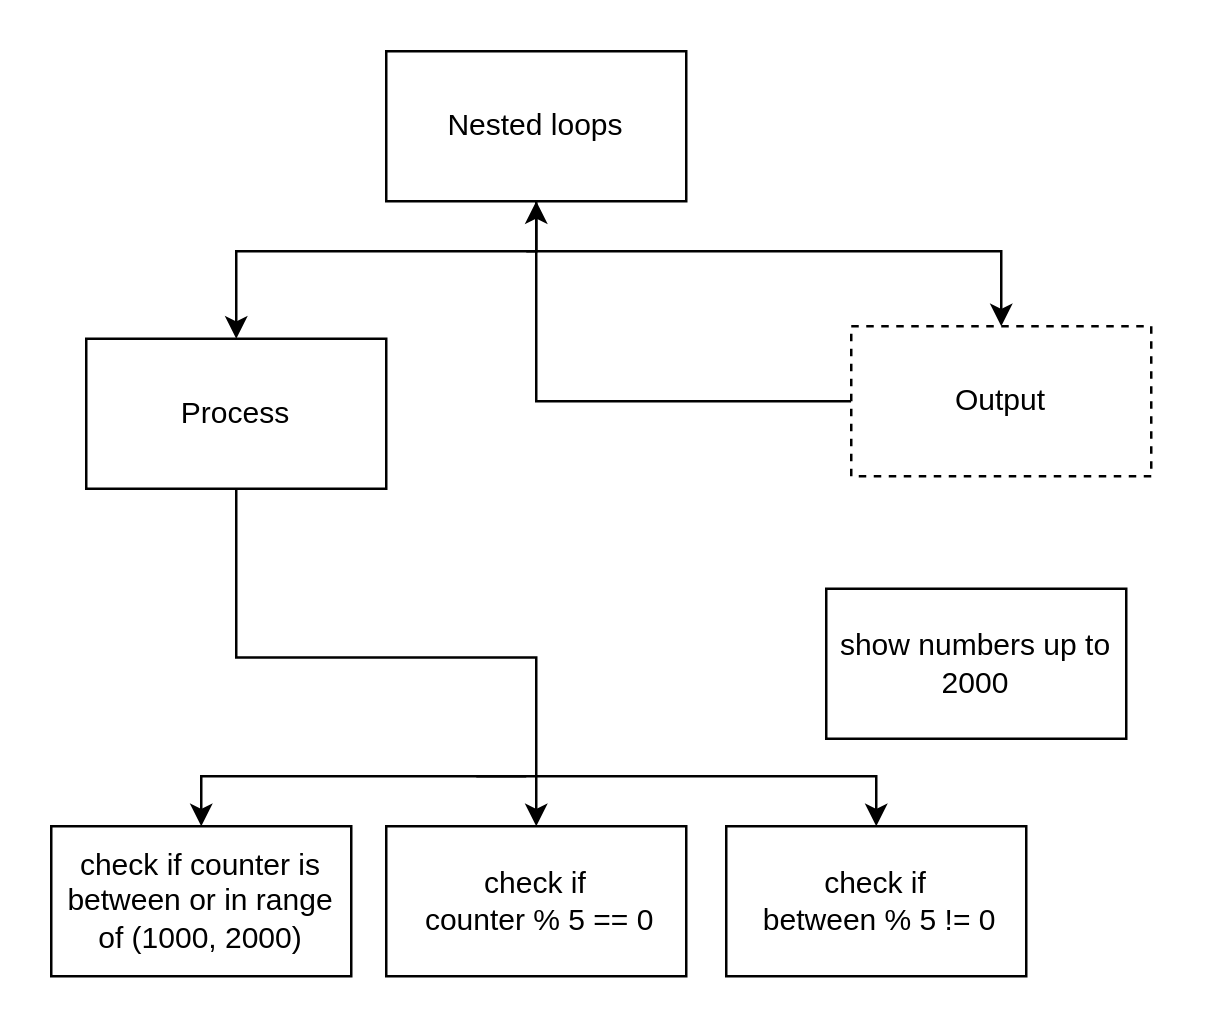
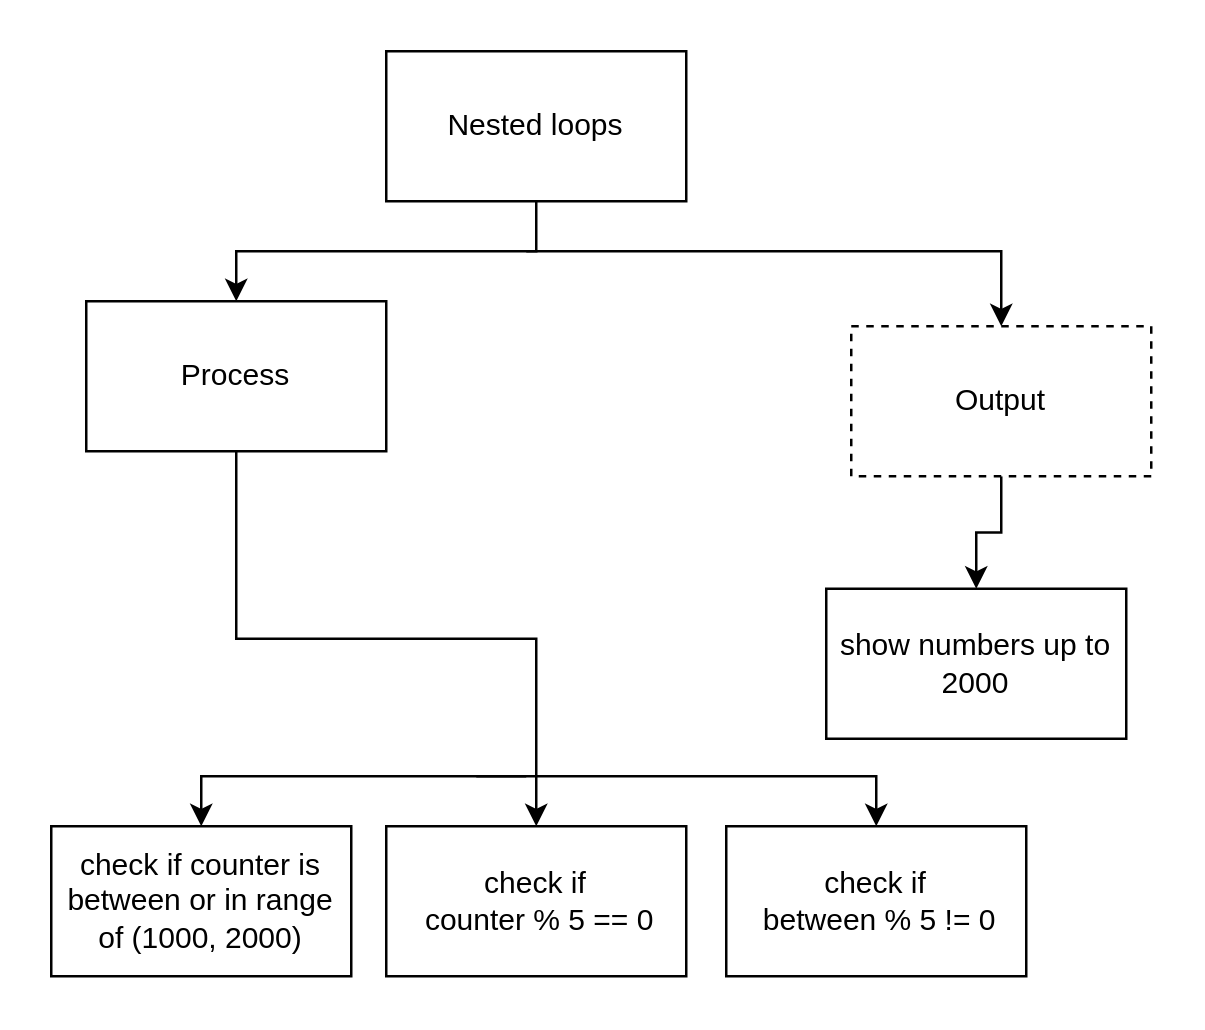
edge "Output" -> "Nested loops": now "Output" -> "show numbers up to 2000"
node "Process": moved (236, 414) -> (236, 376)
